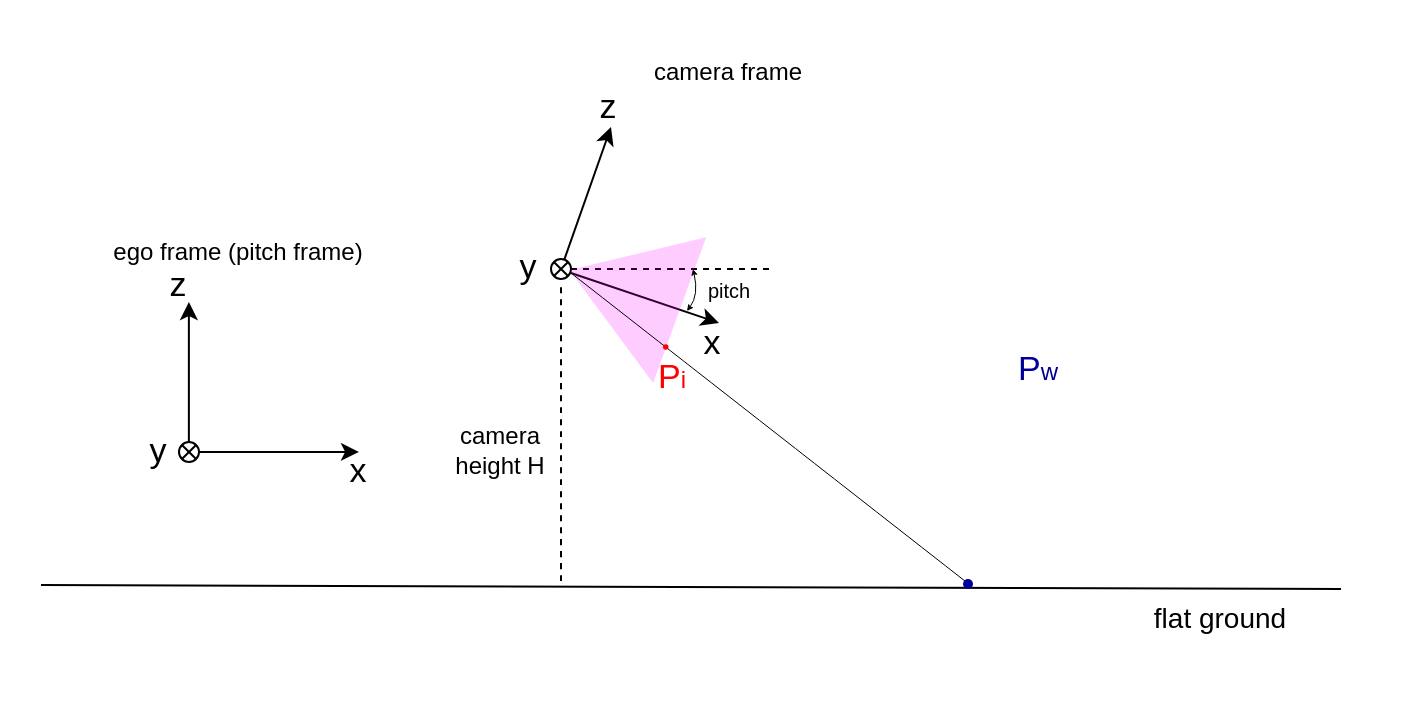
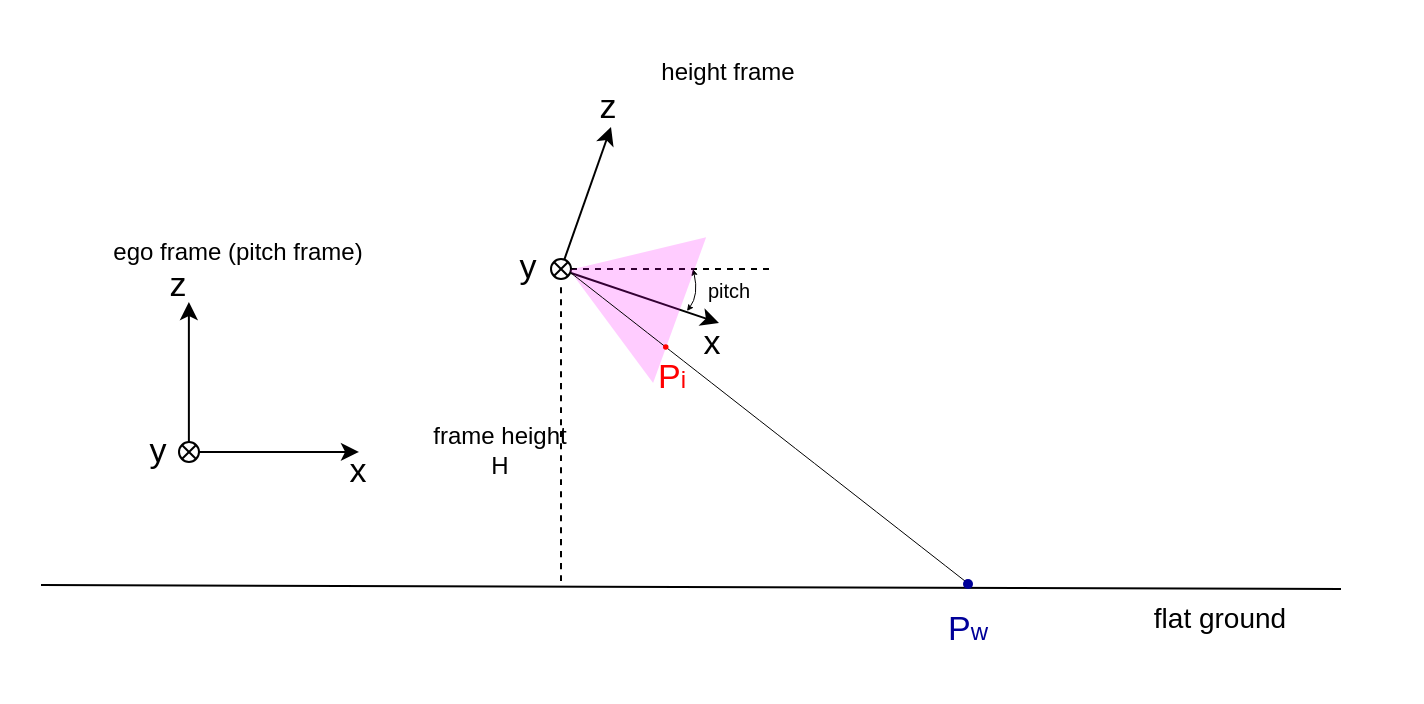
node "camera frame": label "camera frame" -> "height frame"
node "Pw": moved (1038, 371) -> (968, 631)
node "camera height H": label "camera height H" -> "frame height H"
